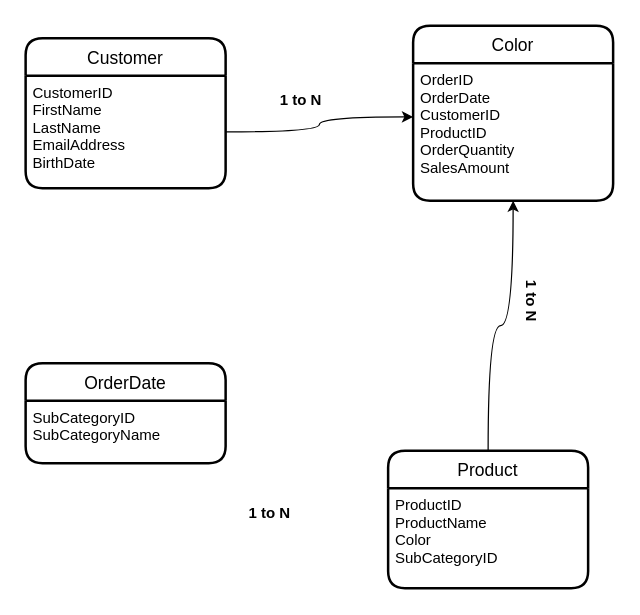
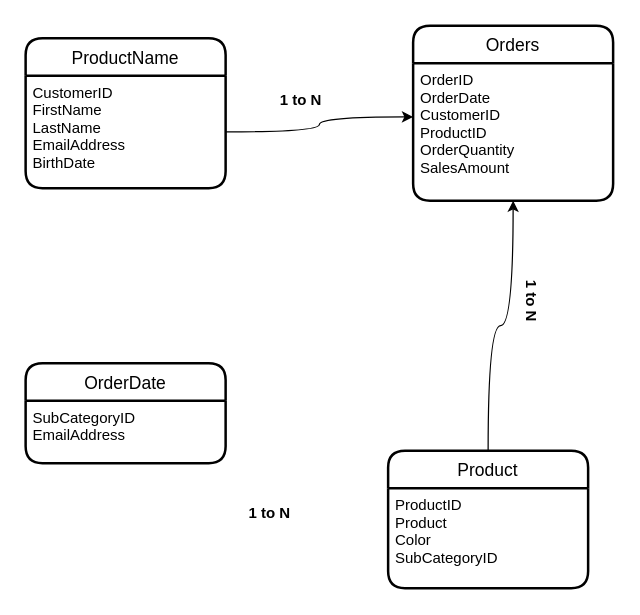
node "Color": label "Color" -> "Orders"
node "Customer": label "Customer" -> "ProductName"
node "SubCategoryID SubCategoryName": label "SubCategoryID SubCategoryName" -> "SubCategoryID EmailAddress"
node "ProductID ProductName Color SubCategoryID": label "ProductID ProductName Color SubCategoryID" -> "ProductID Product Color SubCategoryID"
